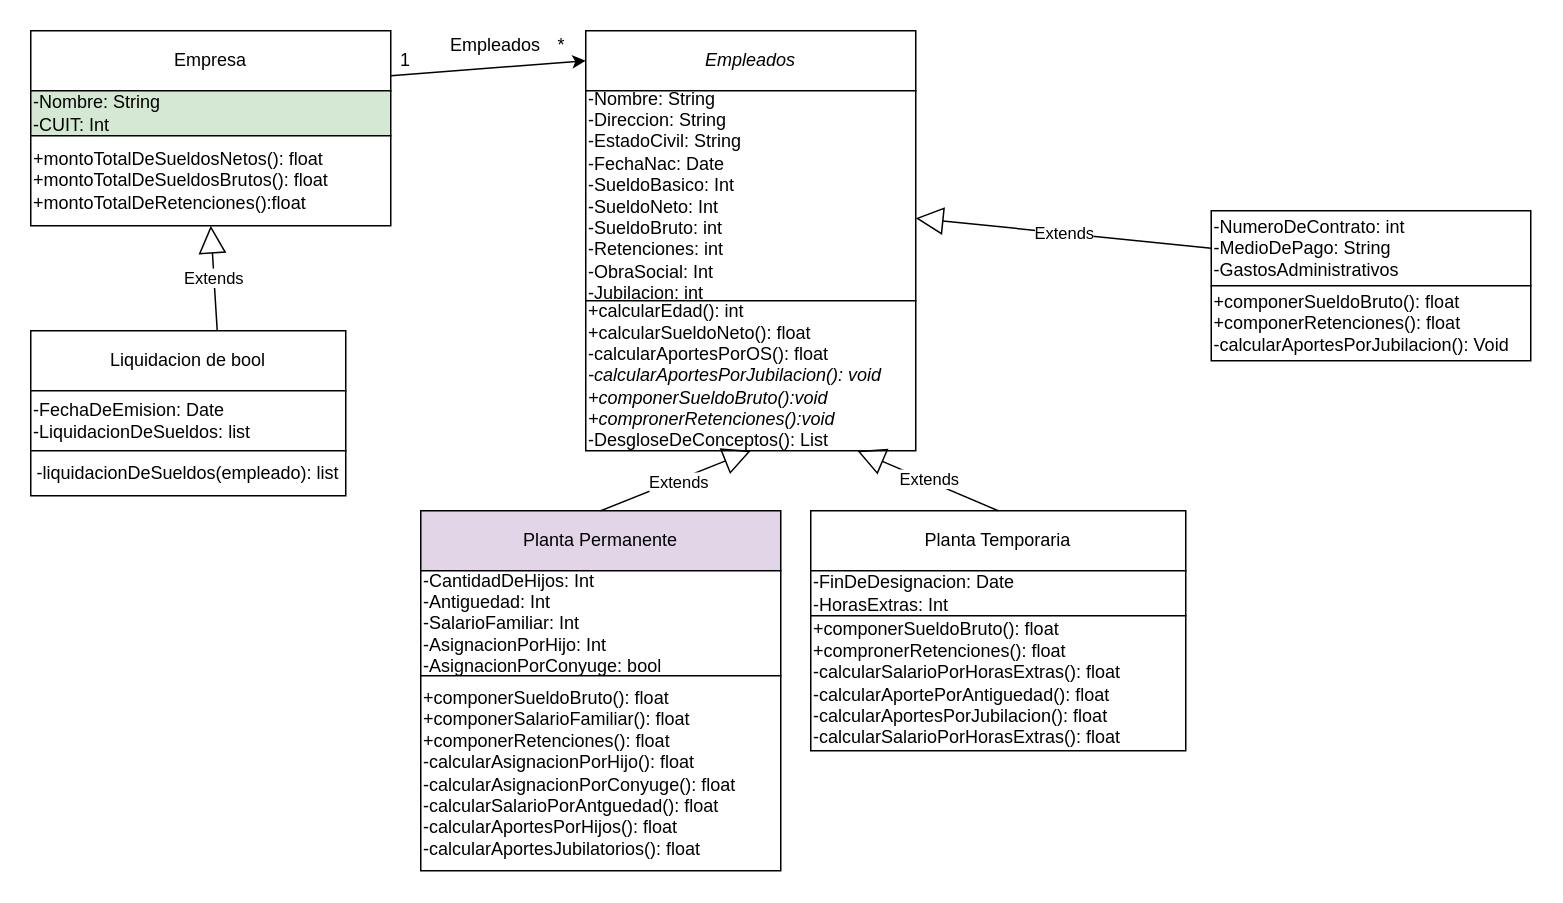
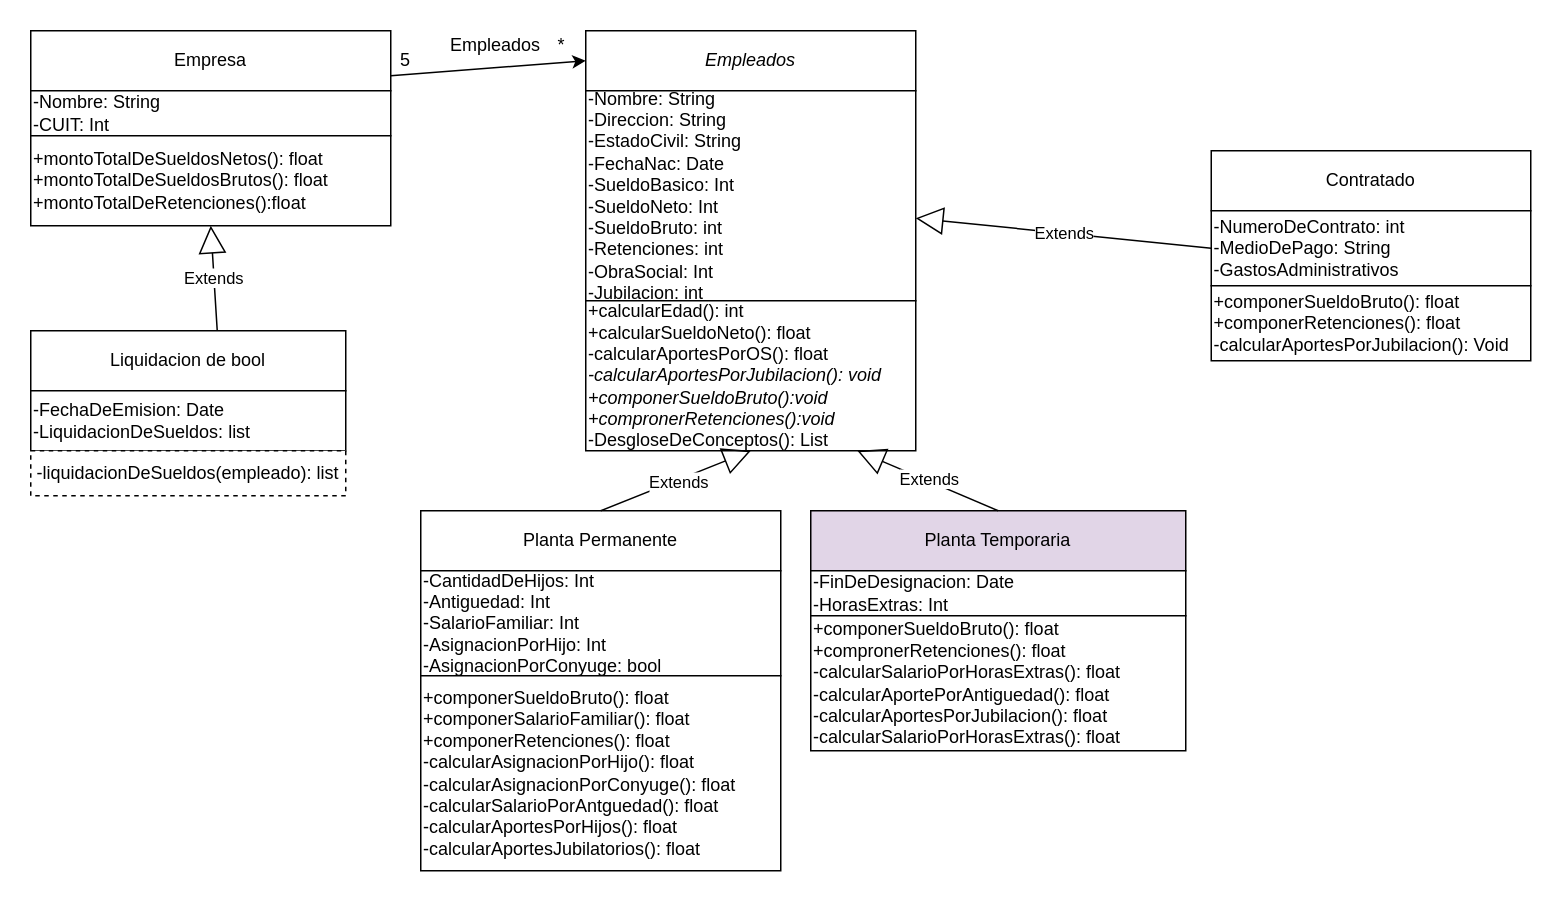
node "1": label "1" -> "5"
node "-Nombre: String -CUIT: Int": fillcolor #d5e8d4 -> #ffffff
node "Contratado": added
node "-liquidacionDeSueldos(empleado): list": style solid -> dashed
node "Planta Permanente": fillcolor #e1d5e7 -> #ffffff
node "Planta Temporaria": fillcolor #ffffff -> #e1d5e7
